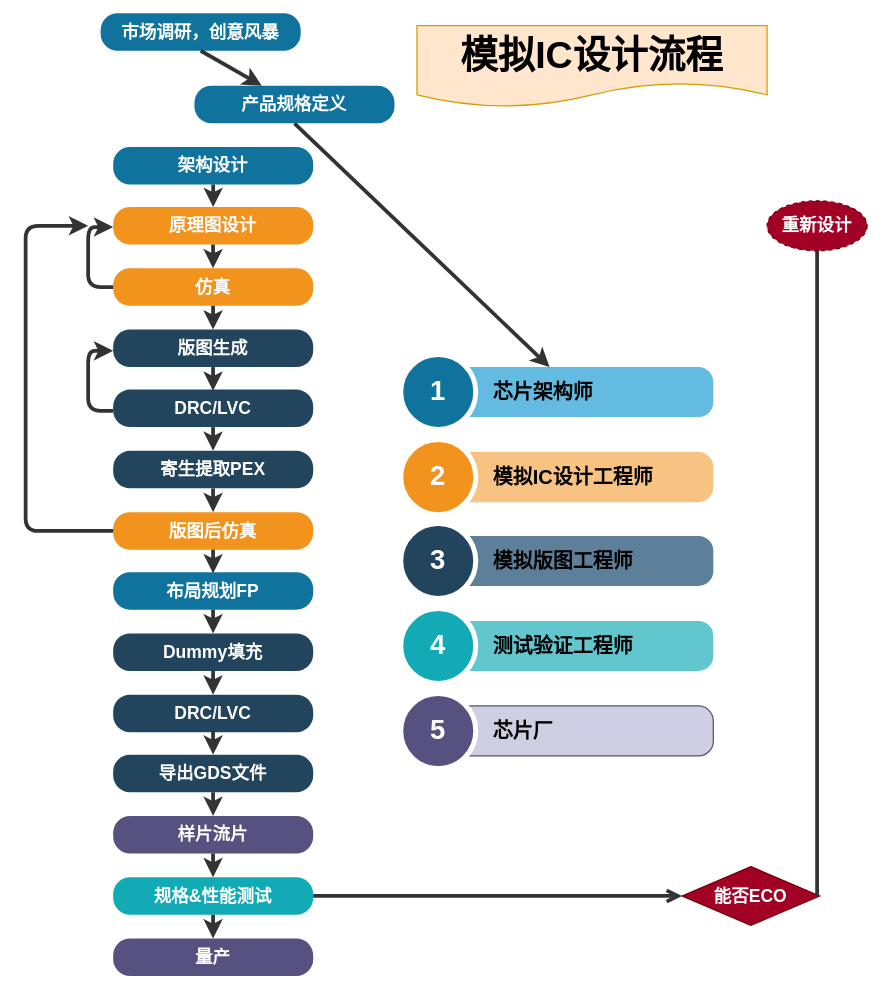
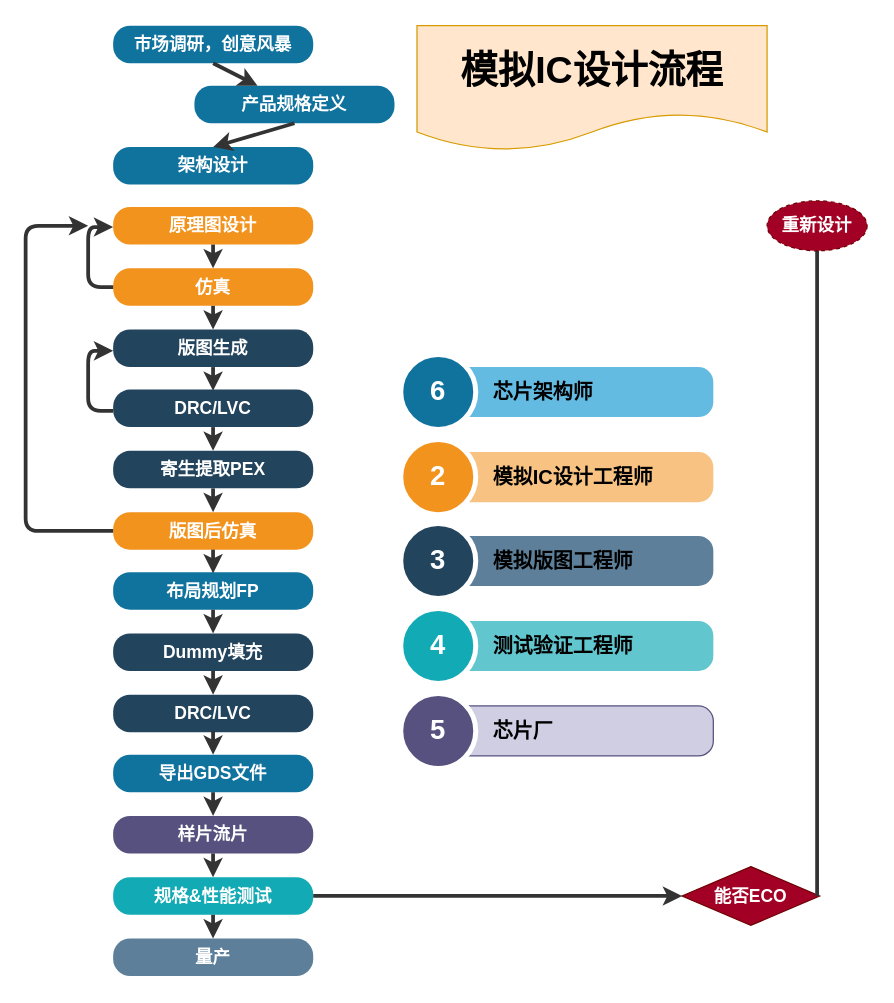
node "市场调研，创意风暴": moved (201, 32) -> (213, 44)
node "模拟IC设计流程": size 350x81 -> 350x125
edge "架构设计" -> "原理图设计": removed
edge "产品规格定义" -> "芯片架构师": now "产品规格定义" -> "架构设计"
node "1": label "1" -> "6"
node "导出GDS文件": fillcolor #23445d -> #10739e
edge "规格&性能测试" -> "能否ECO": arrowhead open -> classic
node "量产": fillcolor #56517e -> #5d7f99
